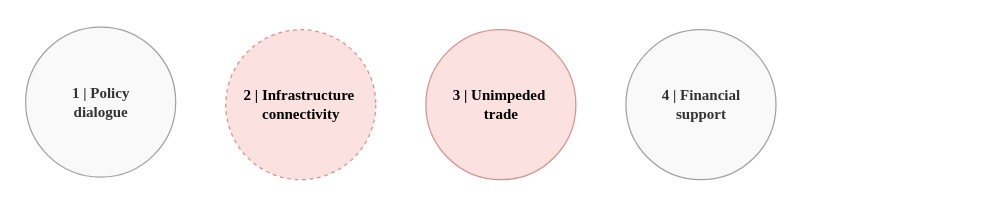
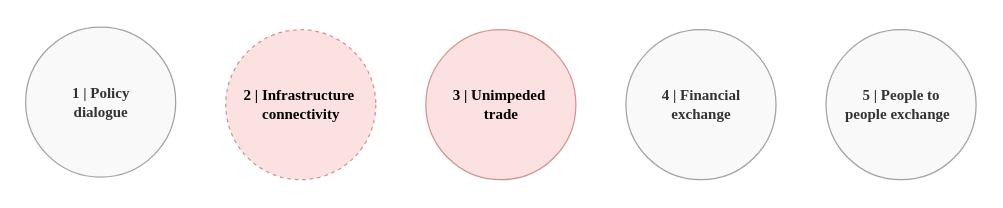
node "4 | Financial support": label "4 | Financial support" -> "4 | Financial exchange"
node "5 | People to people exchange": added
